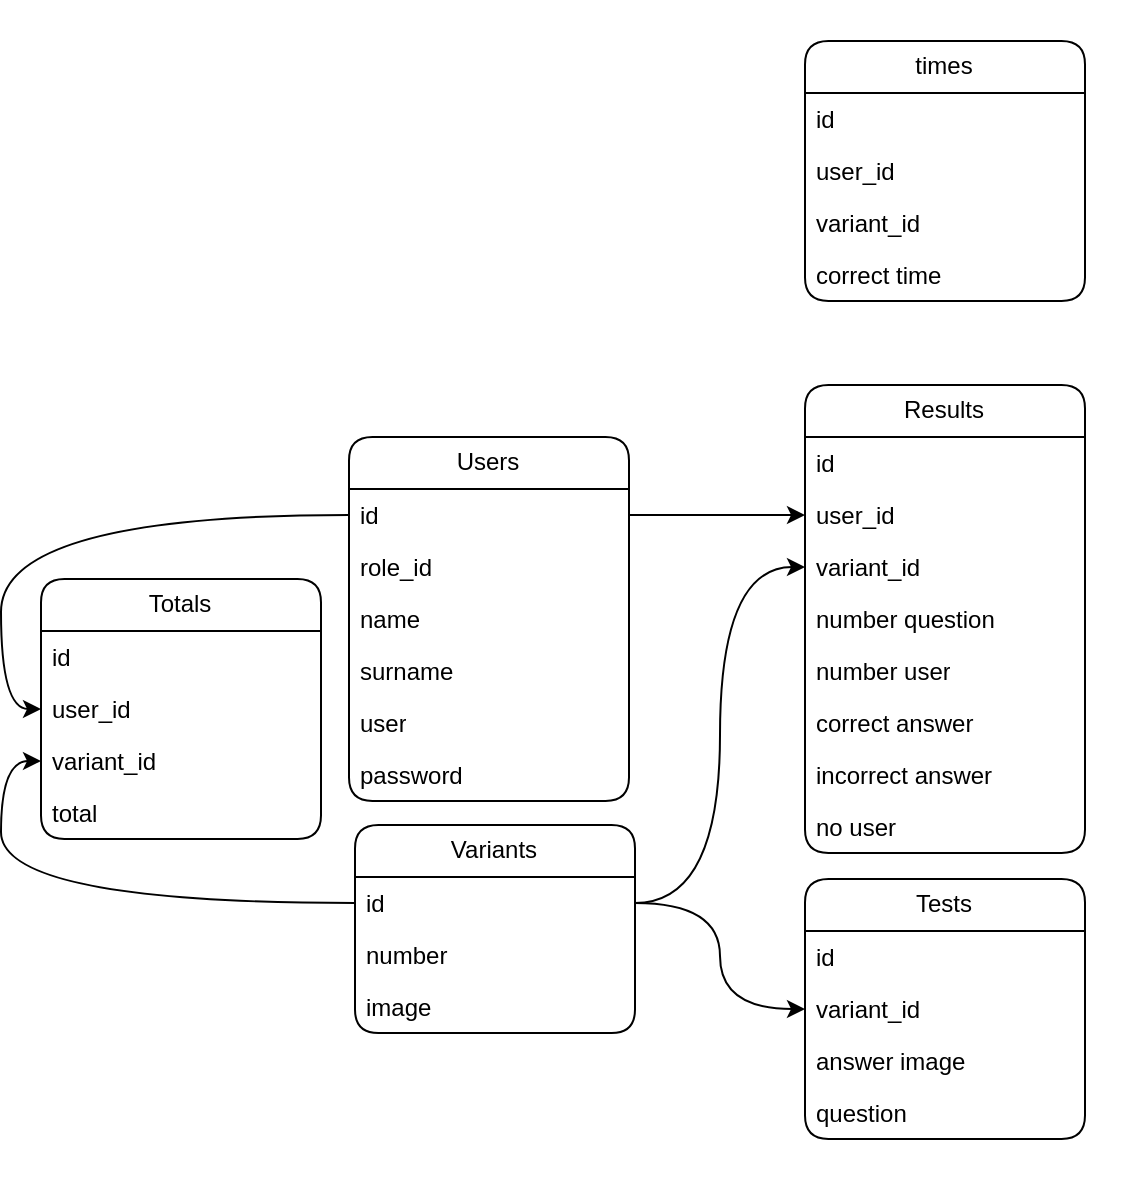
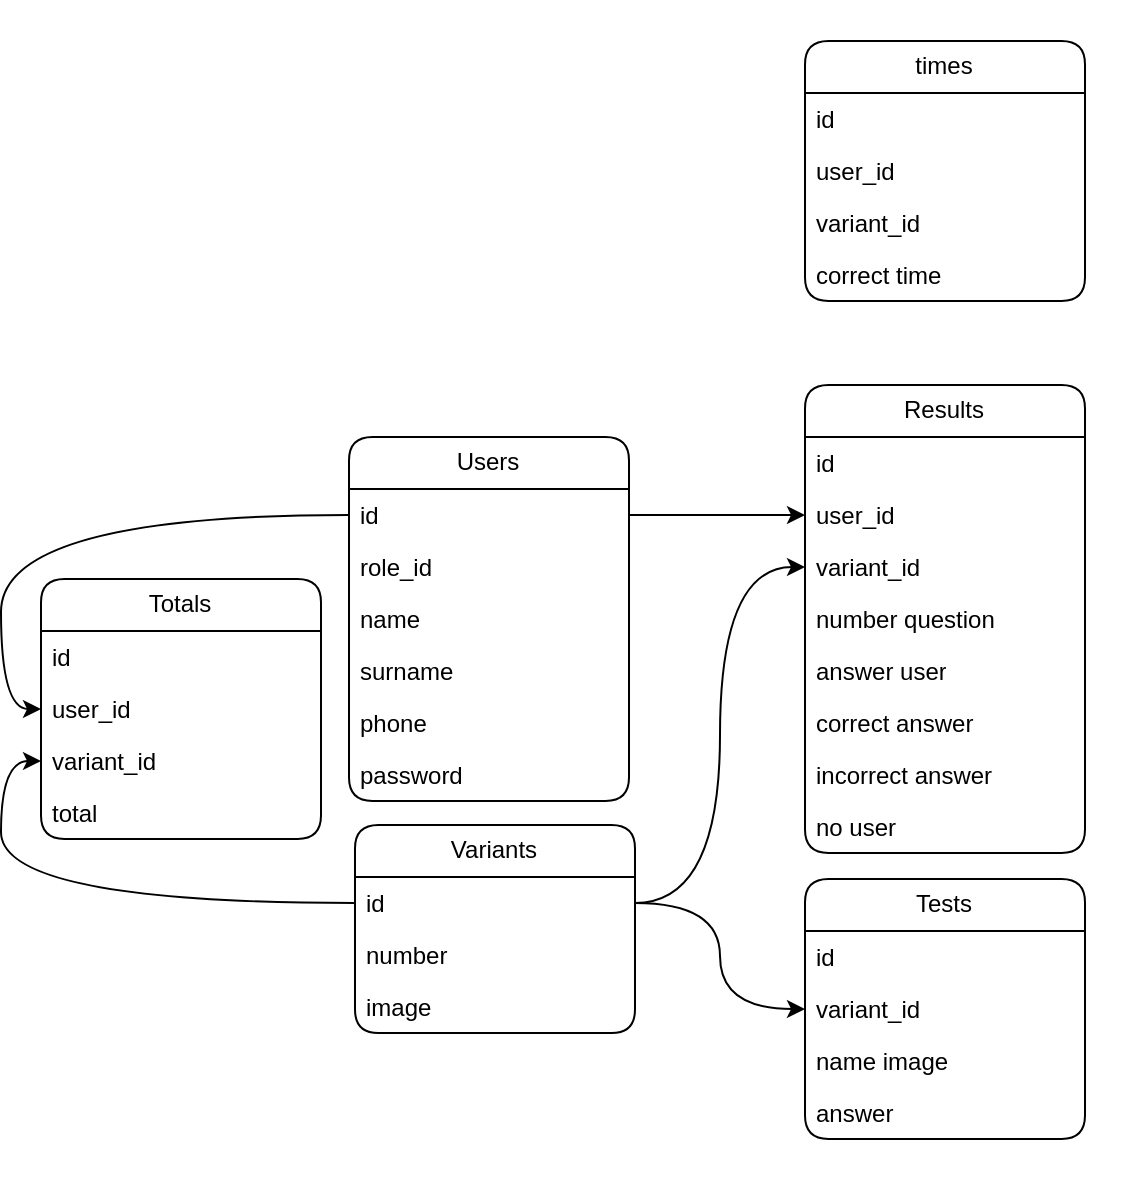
node "number user": label "number user" -> "answer user"
node "user": label "user" -> "phone"
node "answer image": label "answer image" -> "name image"
node "question": label "question" -> "answer"
